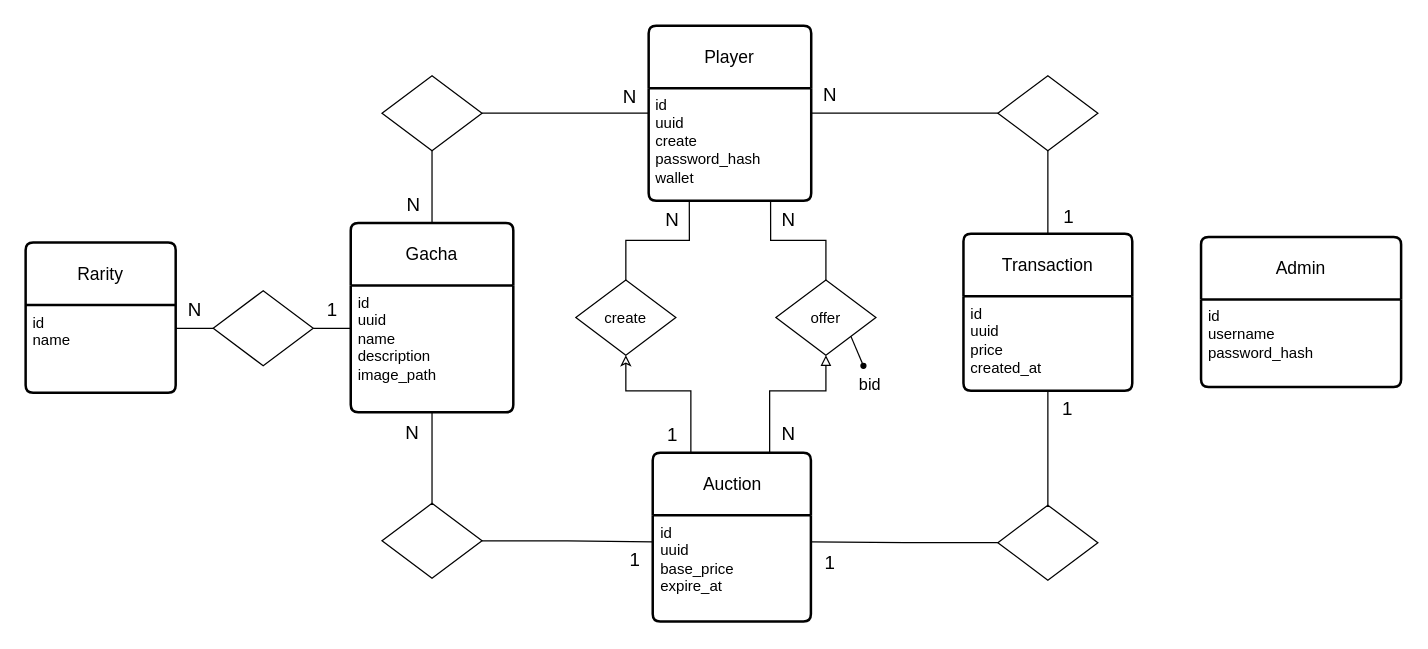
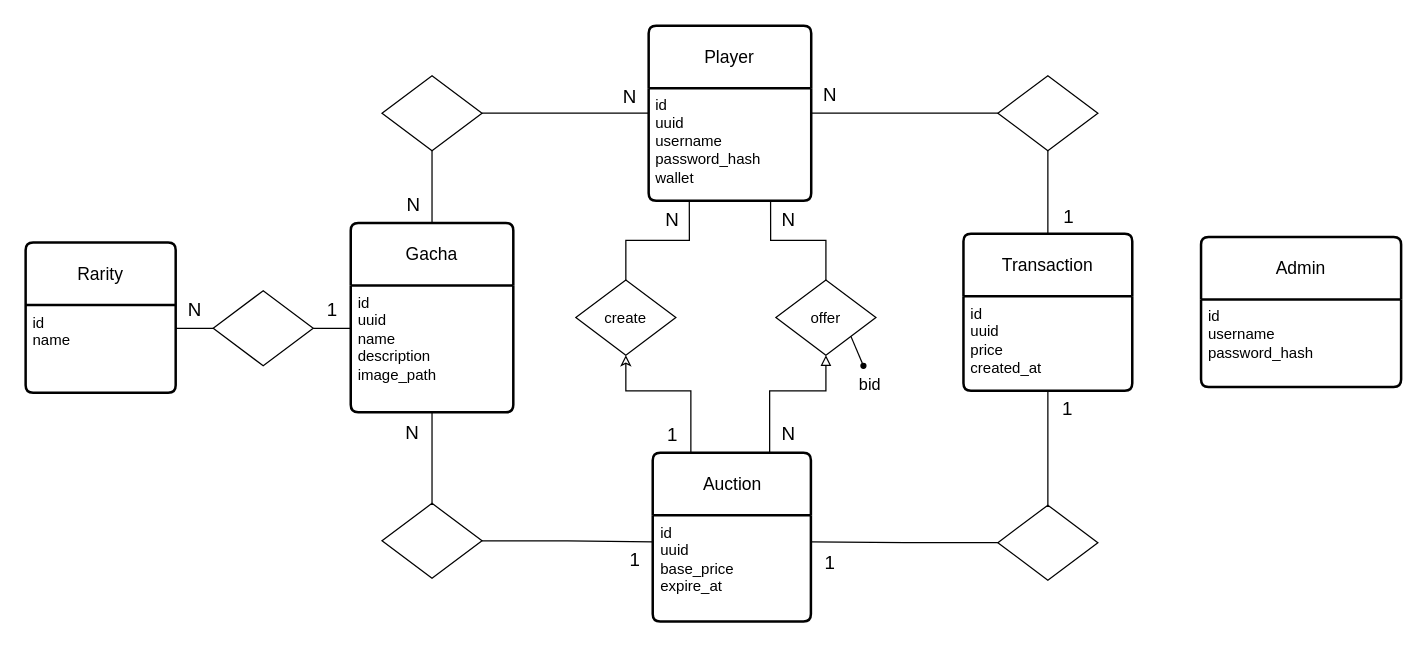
node "id uuid create password_hash wallet": label "id uuid create password_hash wallet" -> "id uuid username password_hash wallet"
